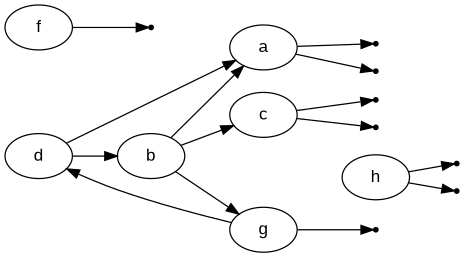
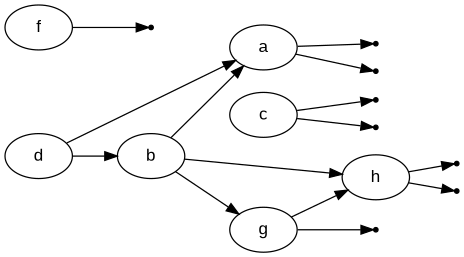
edge "b" -> "c": now "b" -> "h"
edge "g" -> "d": now "g" -> "h"
